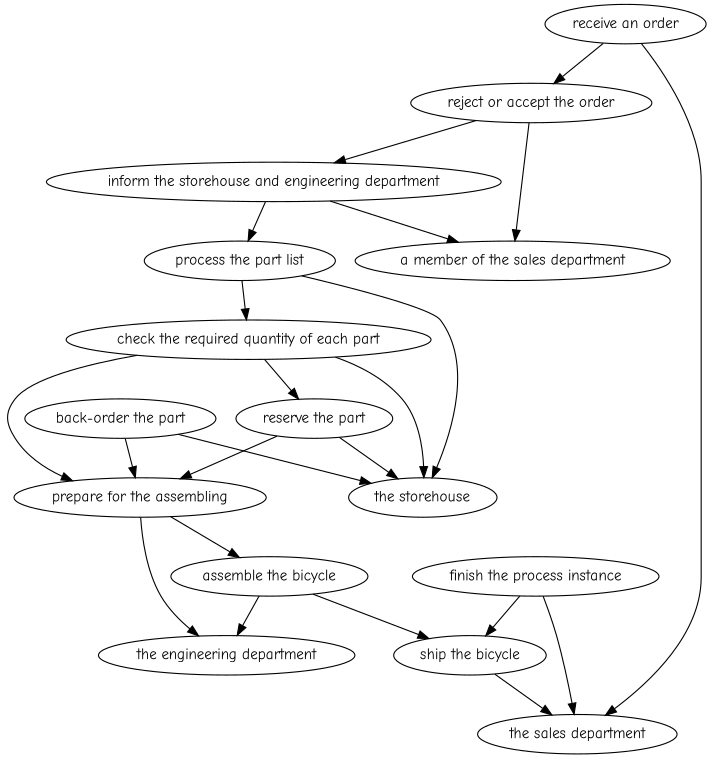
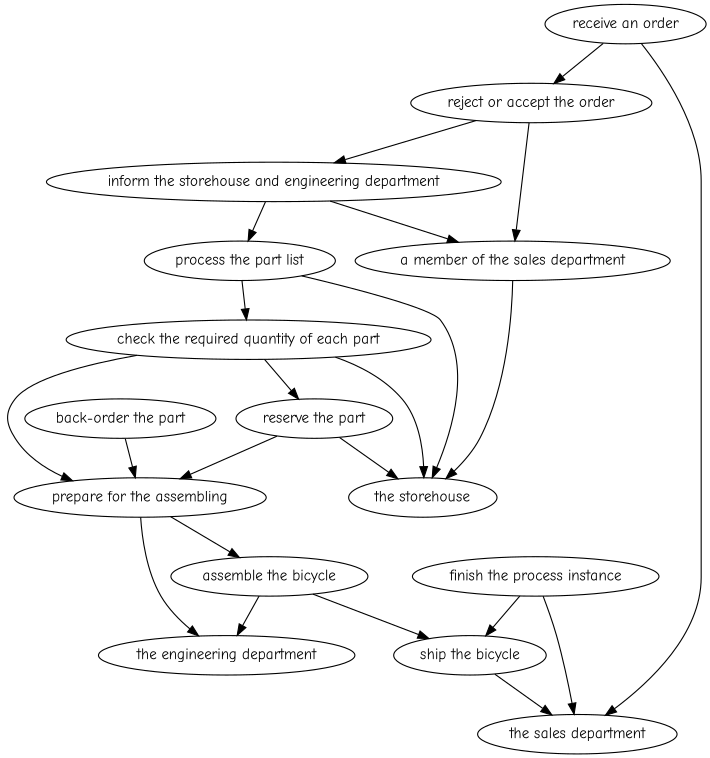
edge "back-order the part" -> "the storehouse": now "a member of the sales department" -> "the storehouse"
